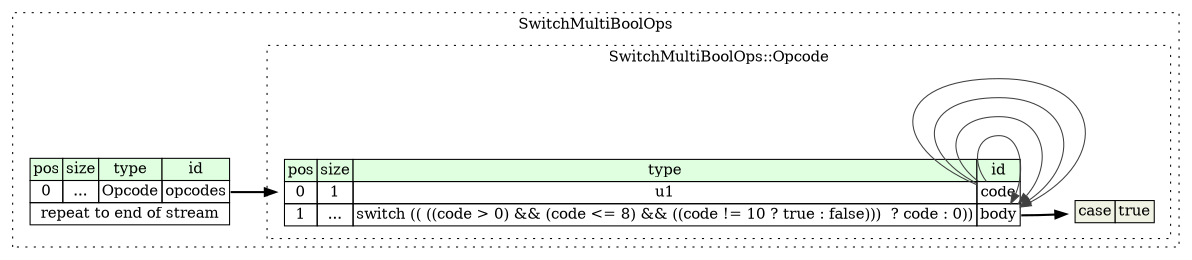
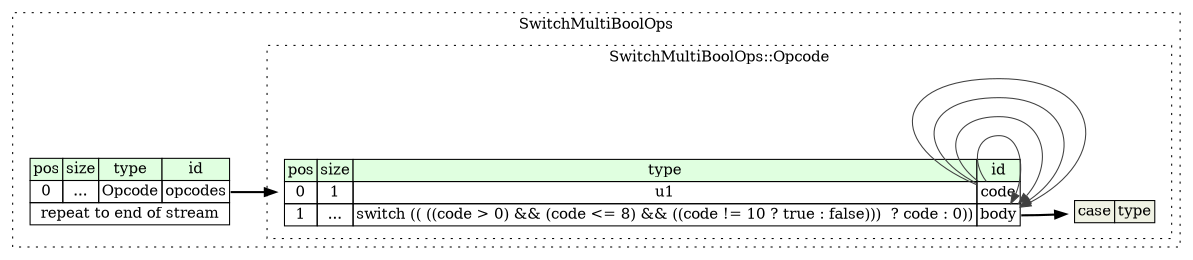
node "case": text "true" -> "type"
